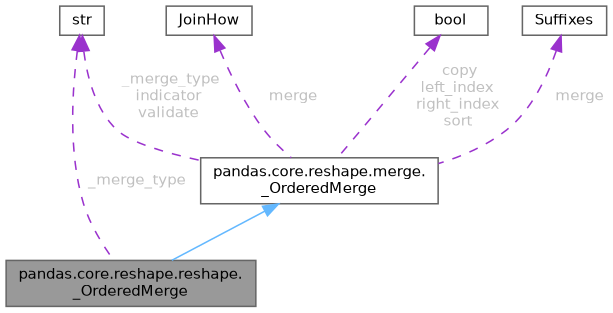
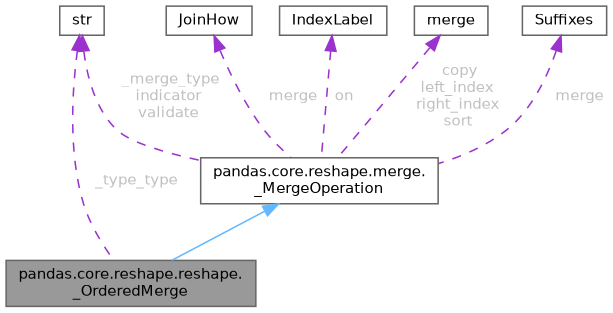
node "IndexLabel": added
node "bool": label "bool" -> "merge"
edge "pandas.core.reshape.reshape. _OrderedMerge" -> "str": label " _merge_type" -> " _type_type"
node "pandas.core.reshape.merge. _OrderedMerge": label "pandas.core.reshape.merge. _OrderedMerge" -> "pandas.core.reshape.merge. _MergeOperation"
